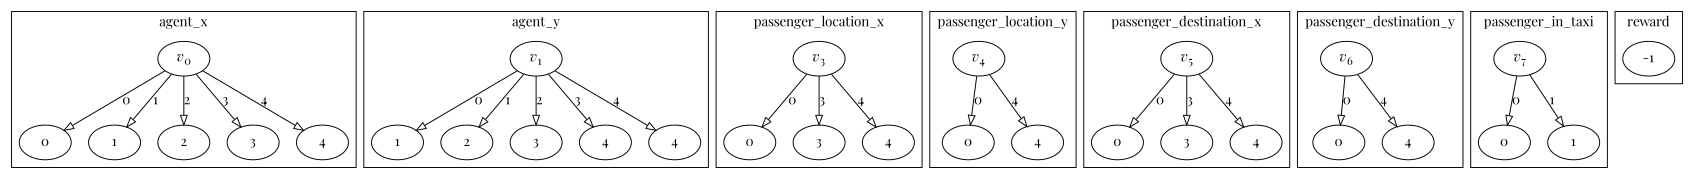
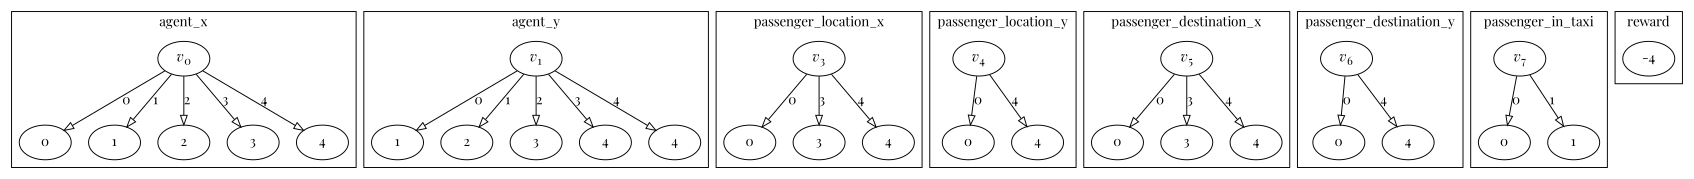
node "-1": label "-1" -> "-4"
